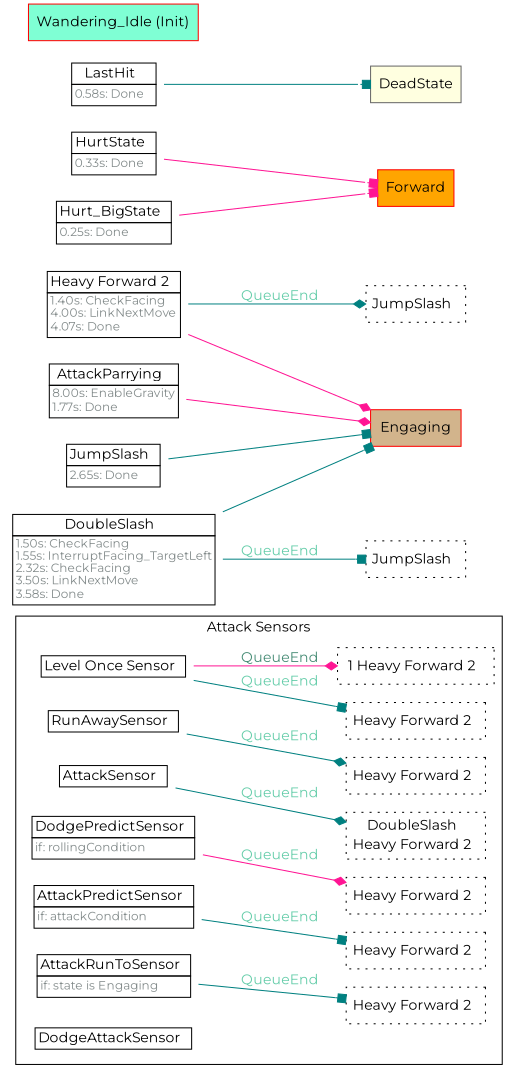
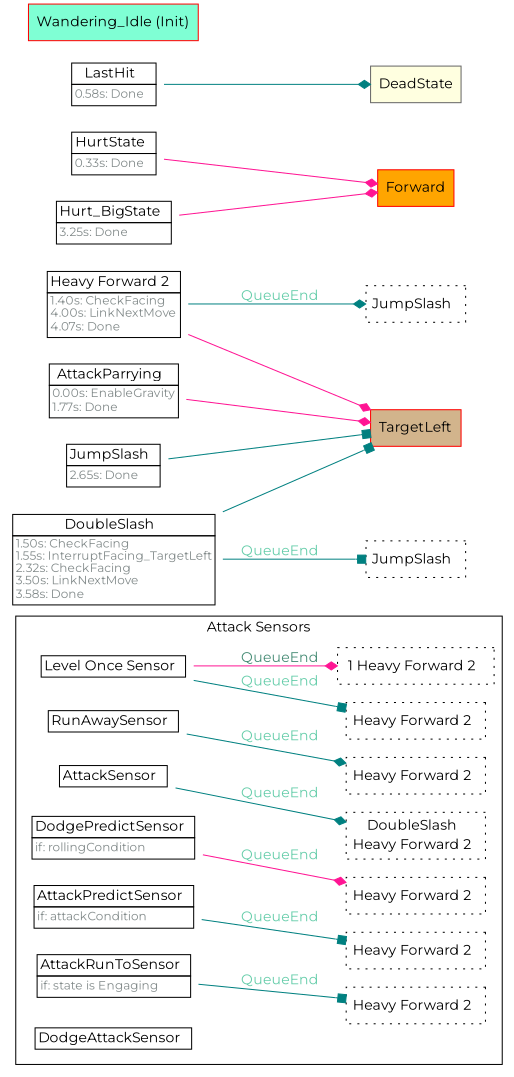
edge "LastHit" -> "DeadState": arrowhead box -> diamond
edge "HurtState" -> "Forward": arrowhead box -> diamond
edge "Hurt_BigState" -> "Forward": arrowhead box -> diamond
node "Hurt_BigState": text "0.25s: Done" -> "3.25s: Done"
node "AttackParrying": text "8.00s: EnableGravity" -> "0.00s: EnableGravity"
node "Engaging": label "Engaging" -> "TargetLeft"
